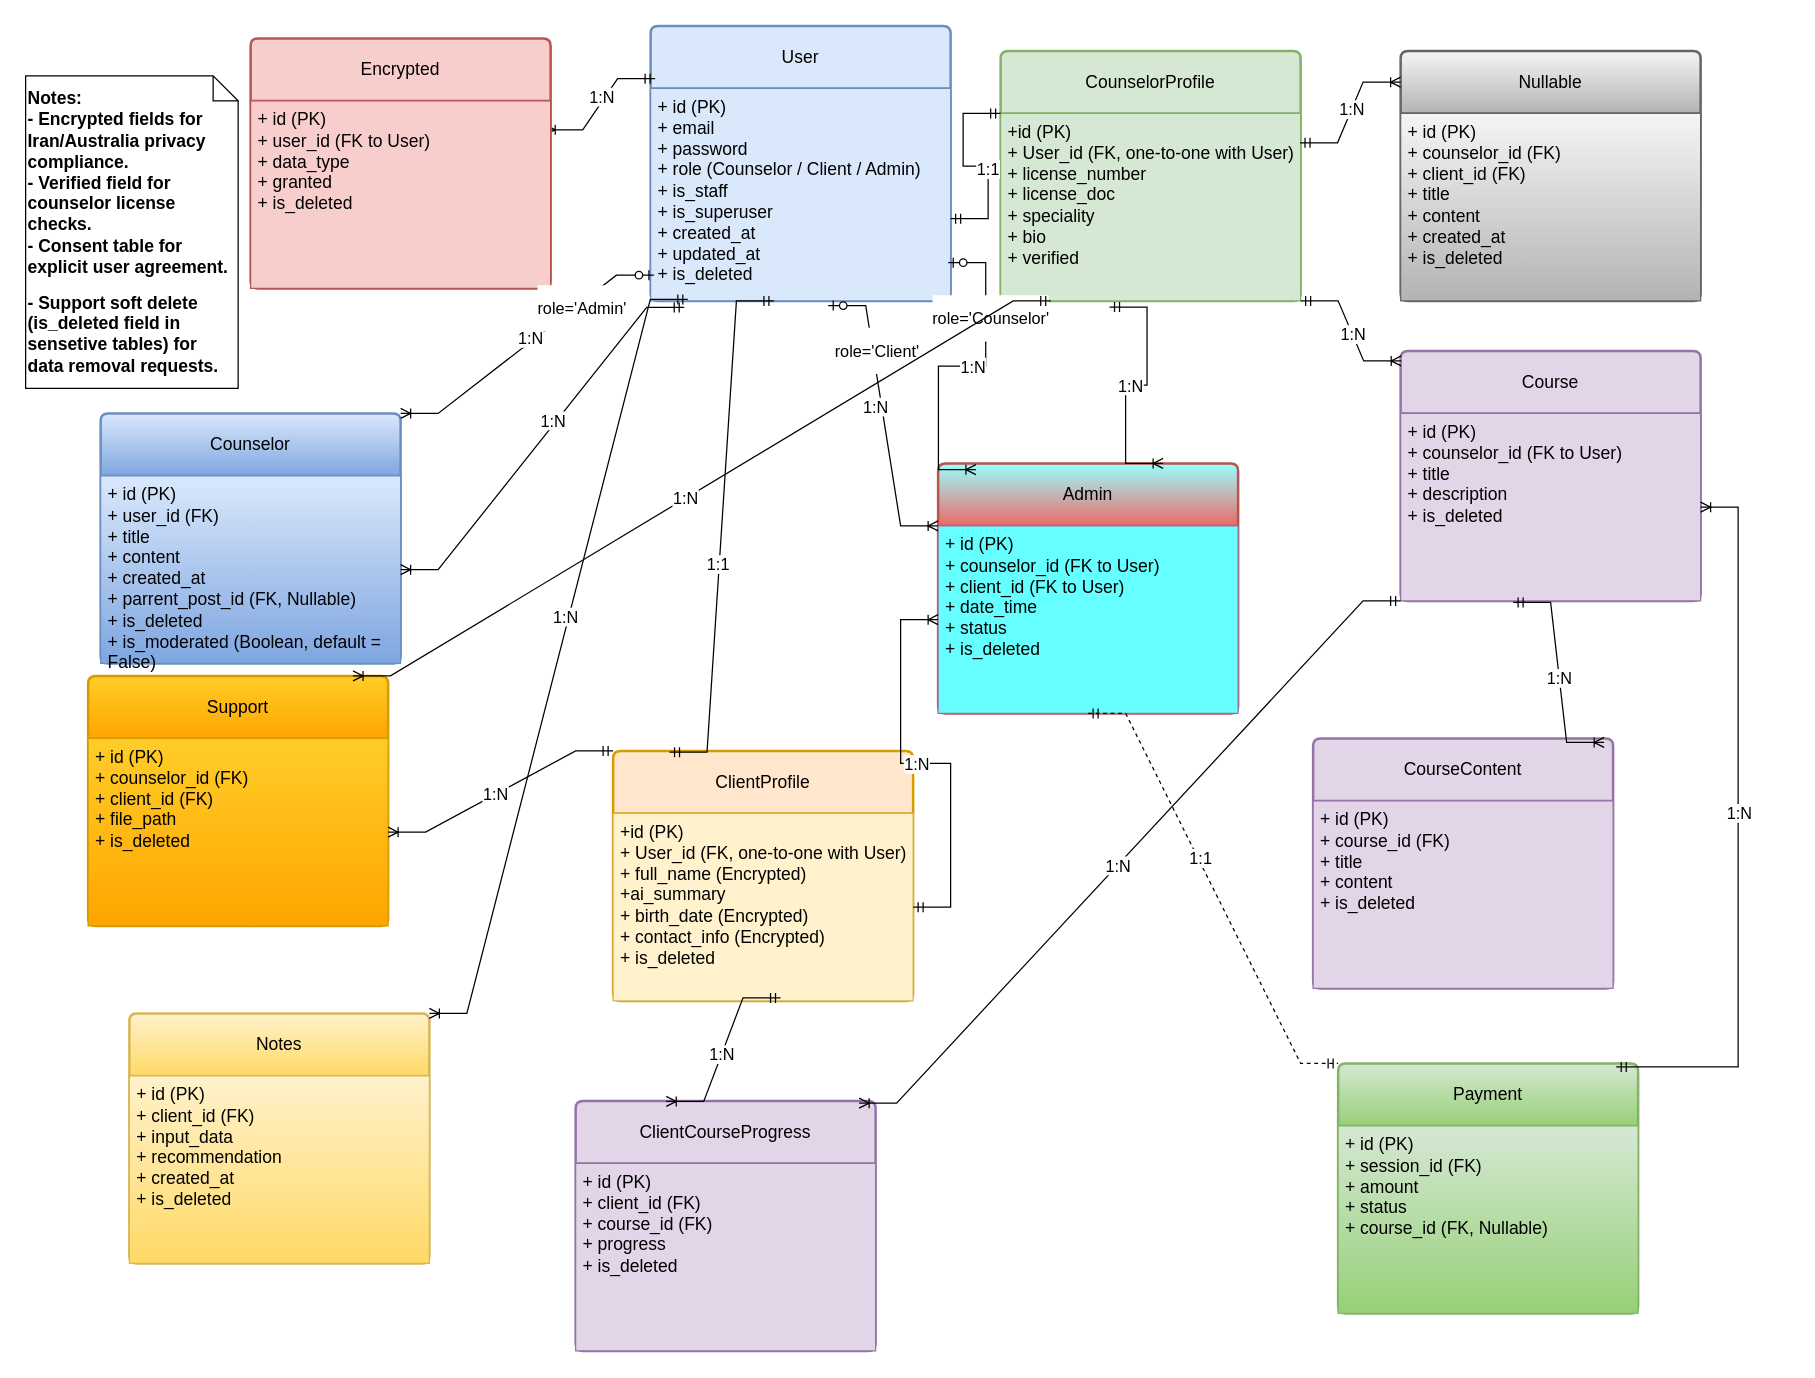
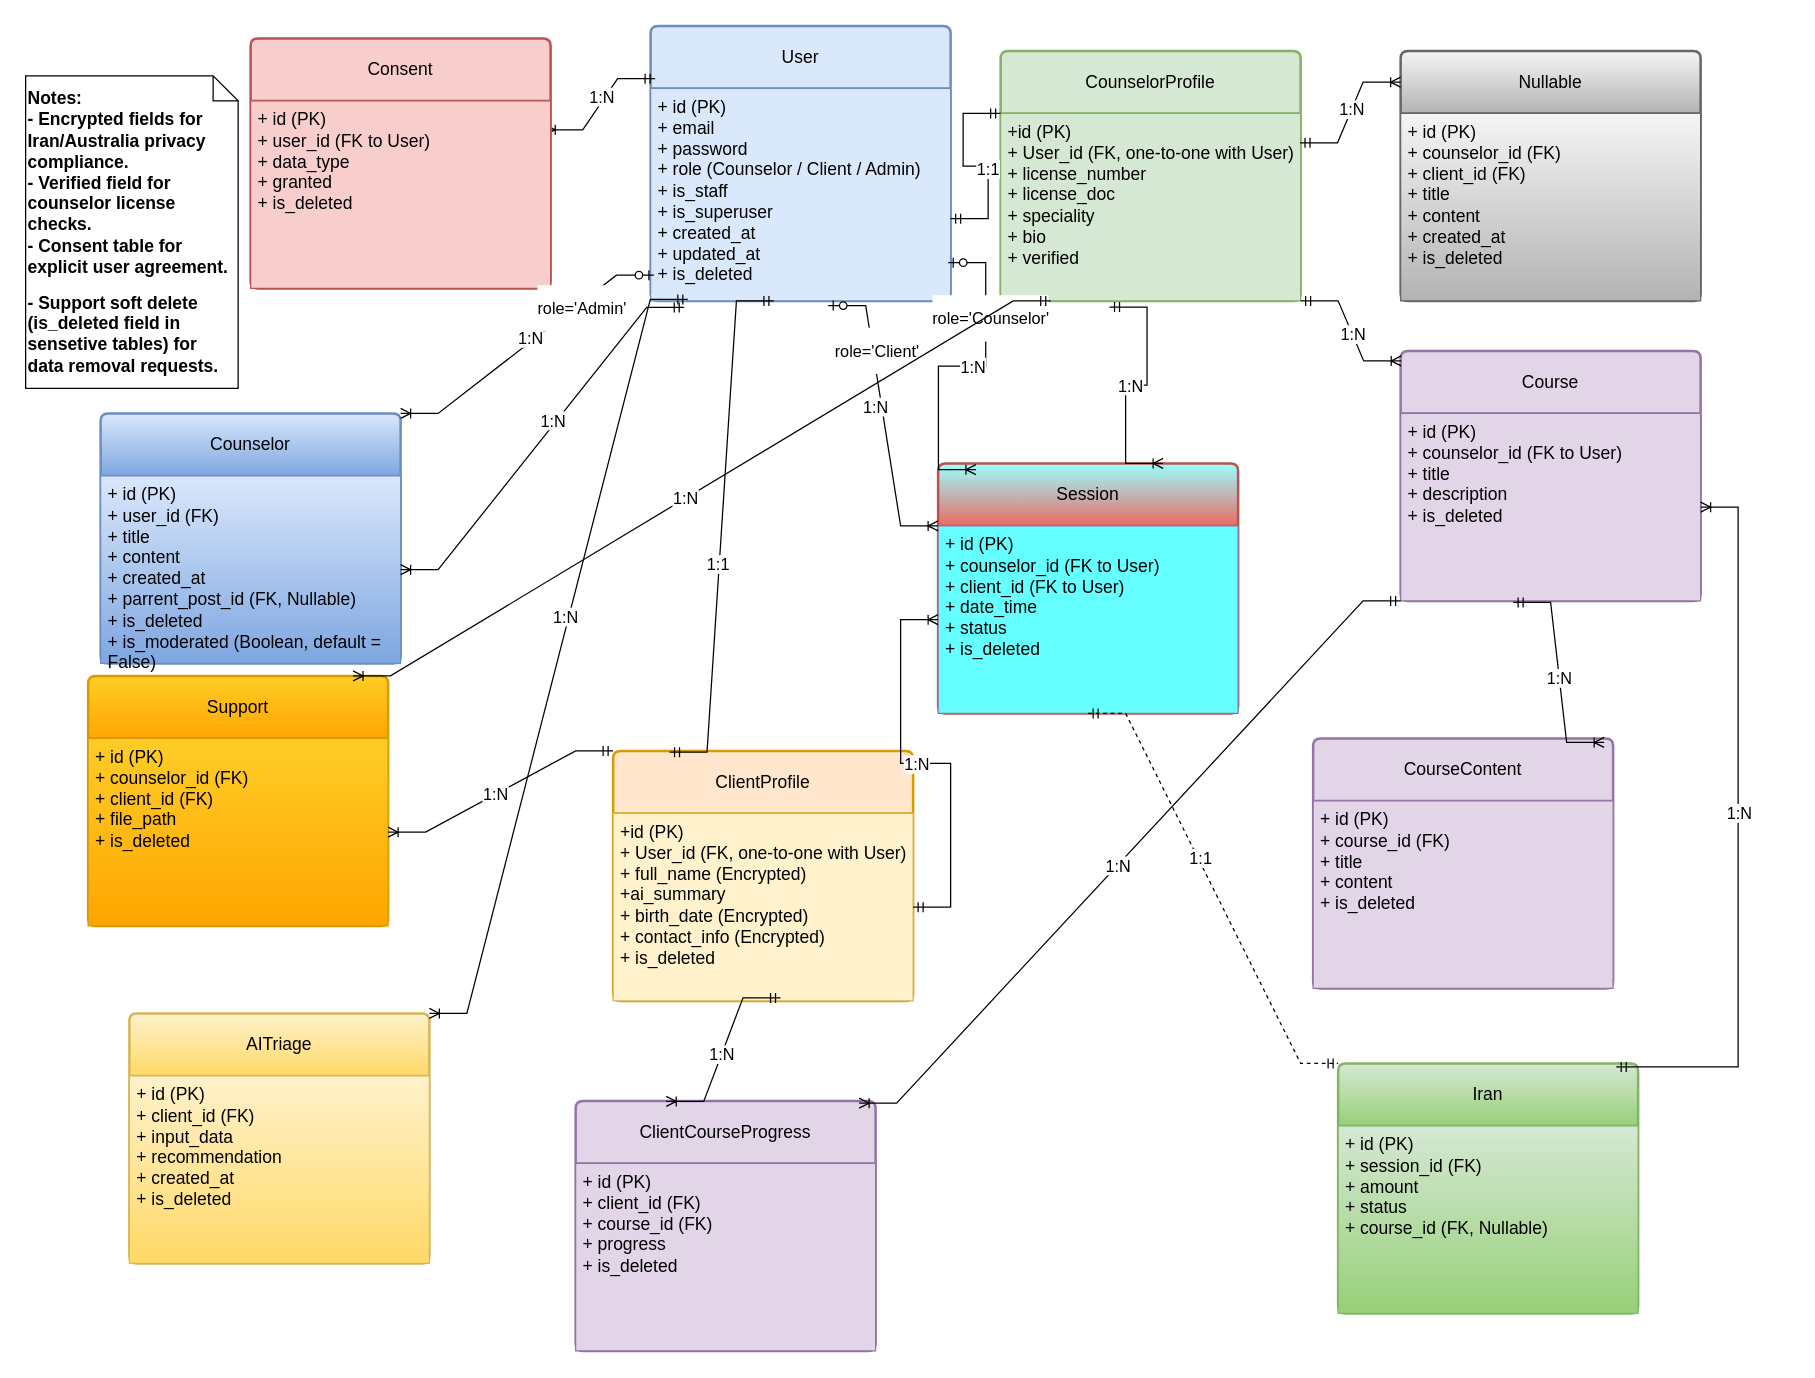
node "Encrypted": label "Encrypted" -> "Consent"
node "Admin": label "Admin" -> "Session"
node "Notes": label "Notes" -> "AITriage"
node "Payment": label "Payment" -> "Iran"
